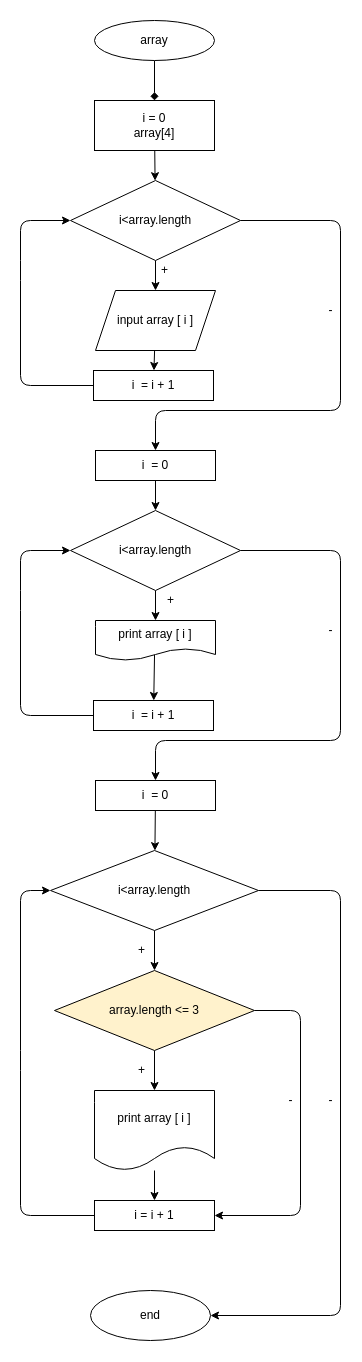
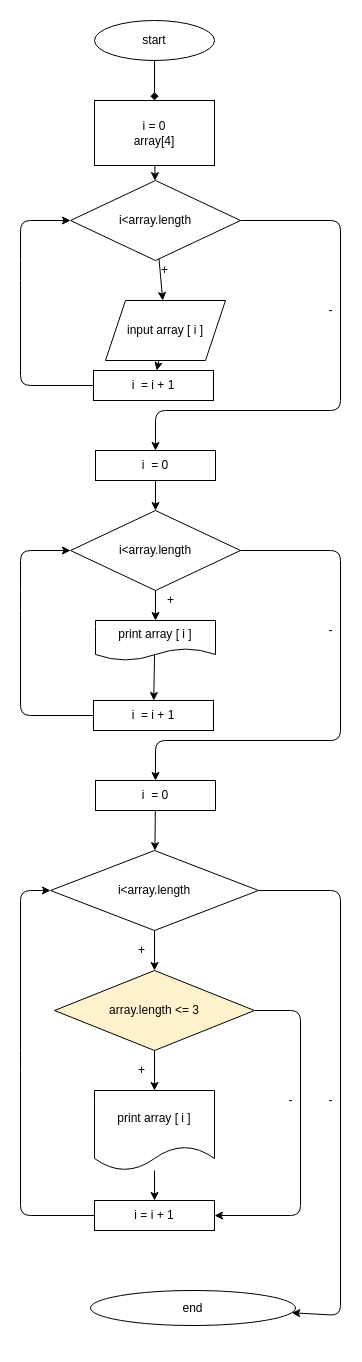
node "array": label "array" -> "start"
node "i = 0 array[4]": size 120x50 -> 120x65
node "input array [ i ]": moved (156, 321) -> (166, 331)
node "end": size 120x50 -> 205x35
